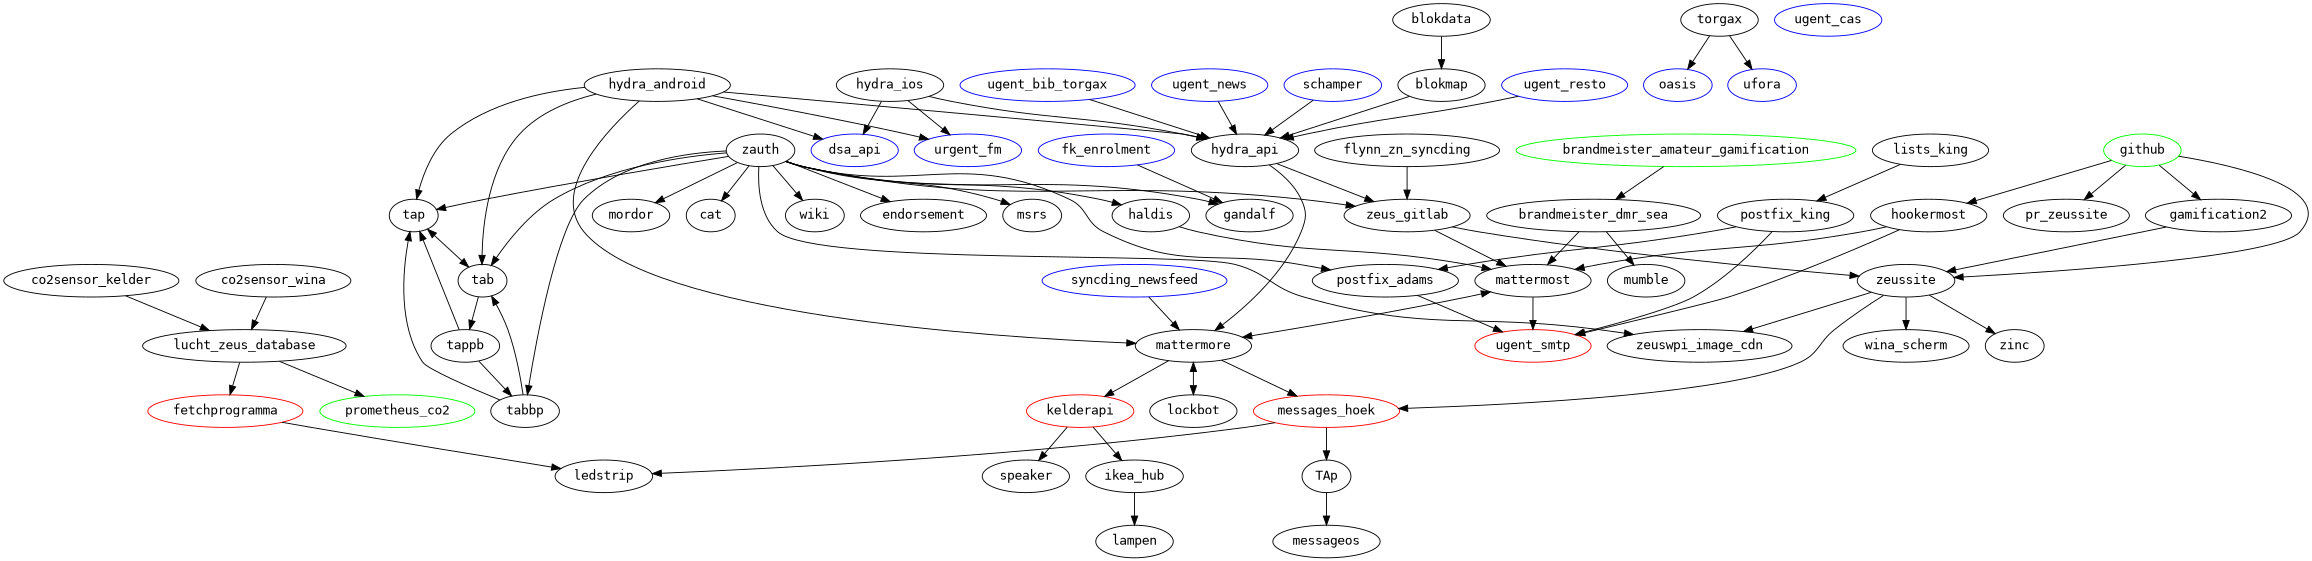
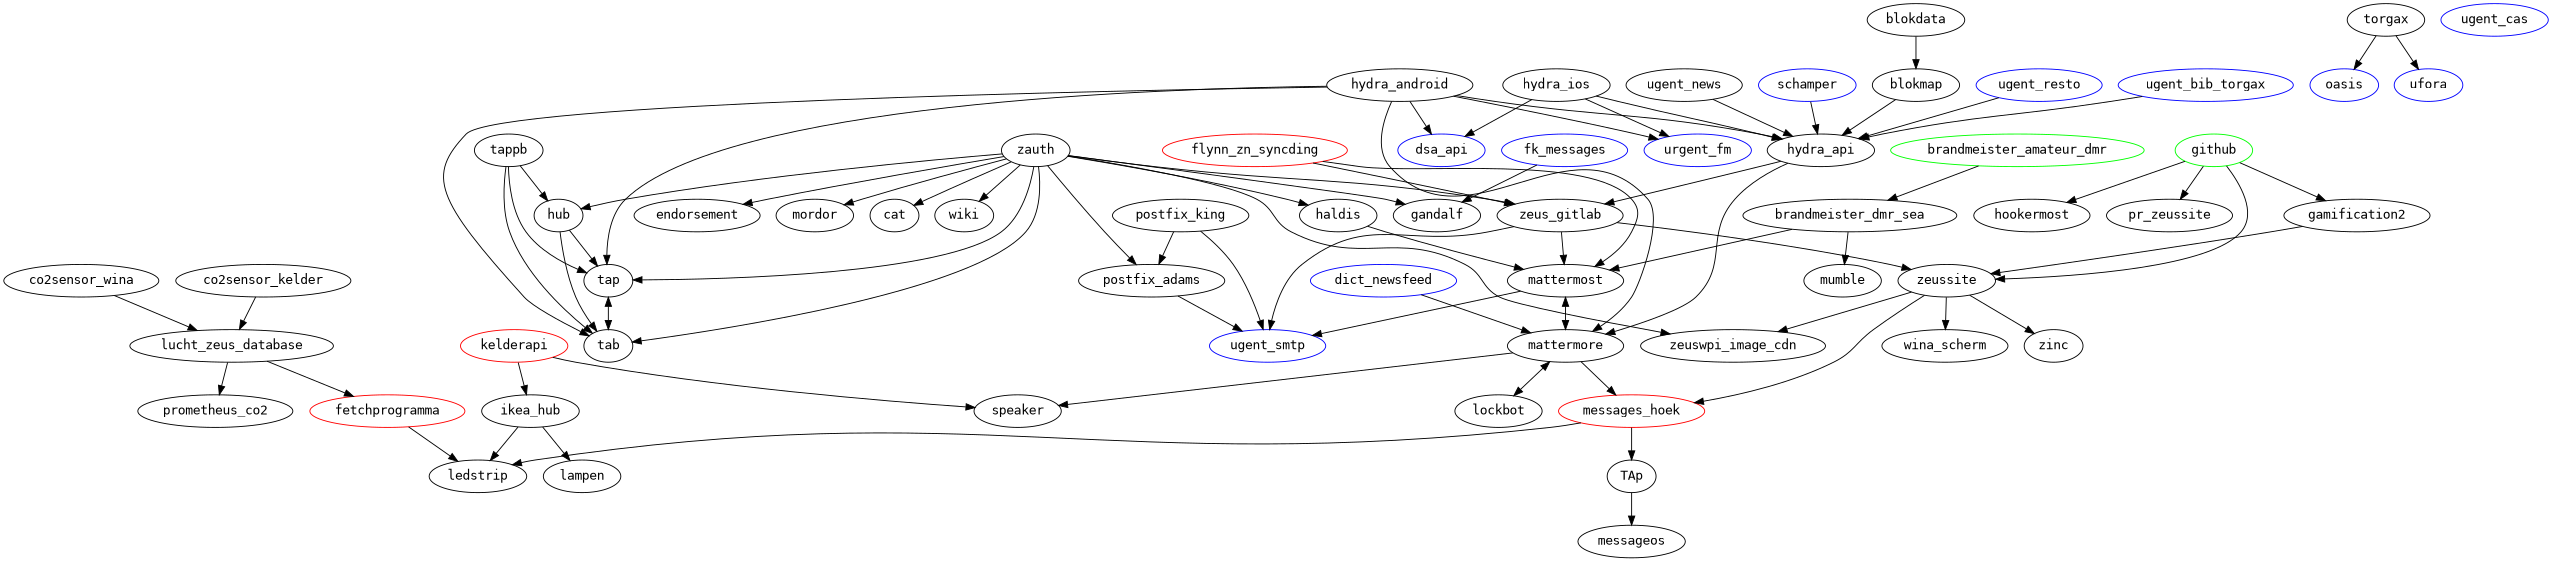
node "ugent_news": color blue -> black
node "fk_enrolment": label "fk_enrolment" -> "fk_messages"
node "flynn_zn_syncding": color black -> red
node "brandmeister_amateur_gamification": label "brandmeister_amateur_gamification" -> "brandmeister_amateur_dmr"
node "lists_king": removed
node "msrs": removed
edge "hookermost" -> "mattermost": now "flynn_zn_syncding" -> "mattermost"
node "syncding_newsfeed": label "syncding_newsfeed" -> "dict_newsfeed"
edge "hookermost" -> "ugent_smtp": now "zeus_gitlab" -> "ugent_smtp"
edge "tab" -> "tappb": reversed
node "ugent_smtp": color red -> blue
edge "mattermore" -> "kelderapi": now "mattermore" -> "speaker"
node "prometheus_co2": color green -> black
node "tabbp": label "tabbp" -> "hub"
edge "ikea_hub" -> "ledstrip": added
